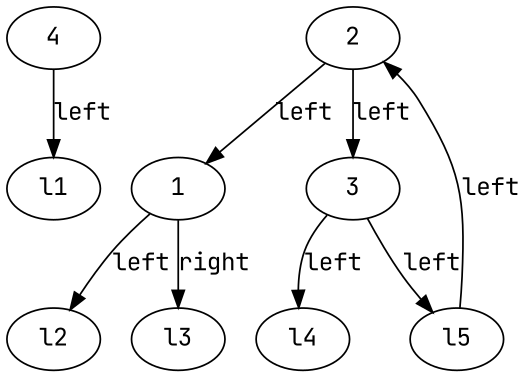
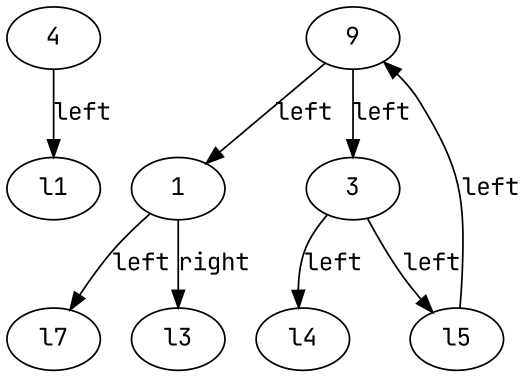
node "2": label "2" -> "9"
node "l2": label "l2" -> "l7"
